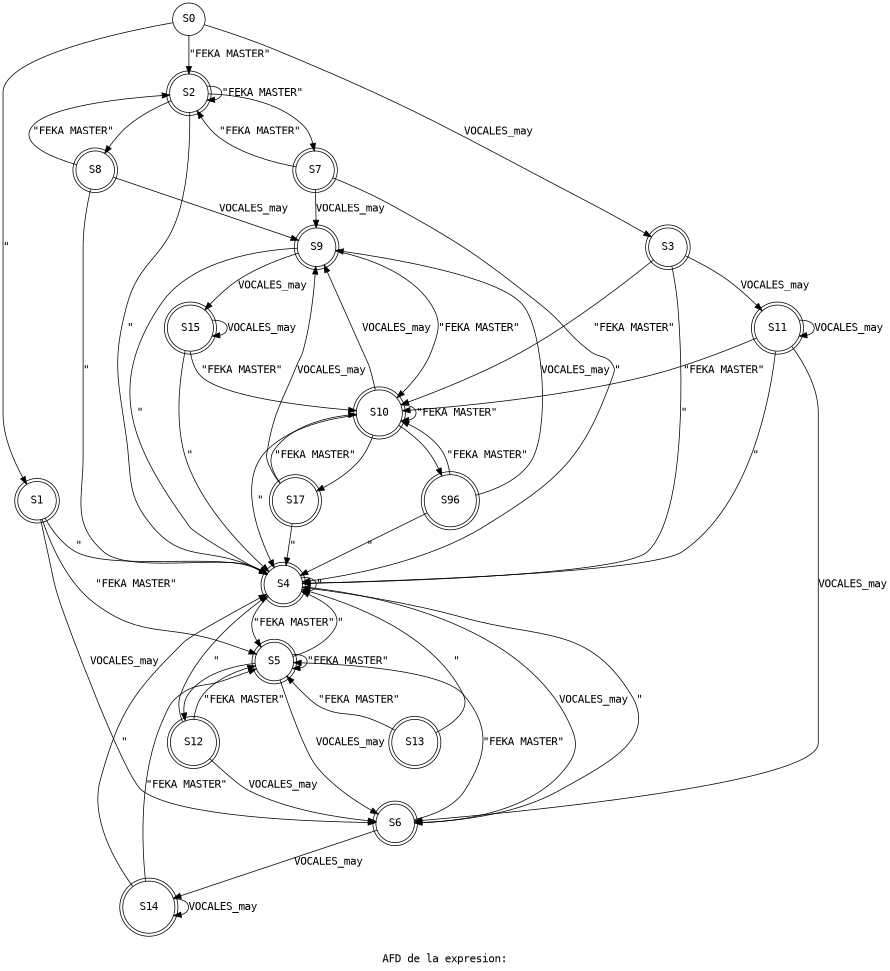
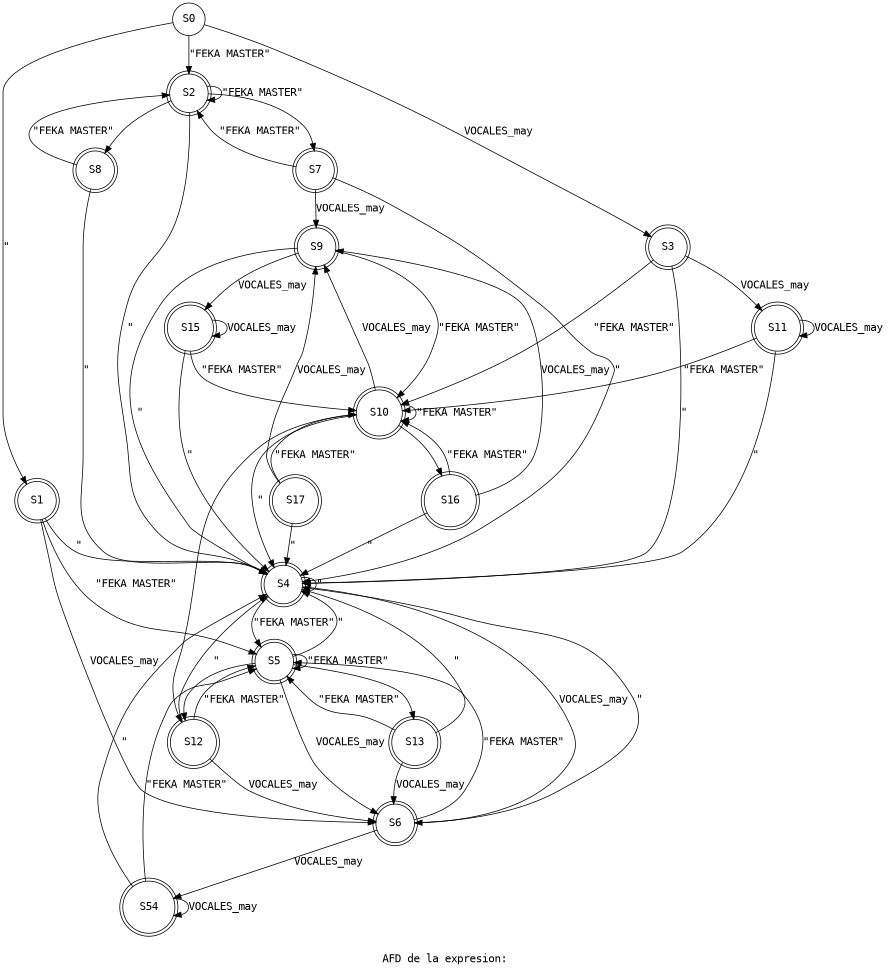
edge "S8" -> "S9": removed, label "VOCALES_may"
edge "S10" -> "S17": now "S10" -> "S12"
node "S96": label "S96" -> "S16"
edge "S5" -> "S13": added
edge "S11" -> "S6": now "S13" -> "S6"
node "S14": label "S14" -> "S54"
